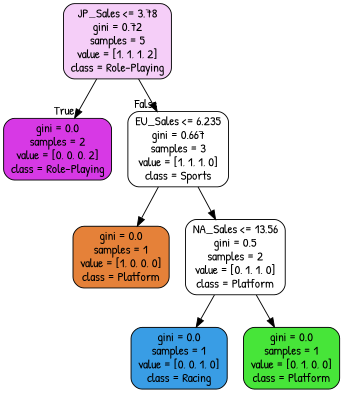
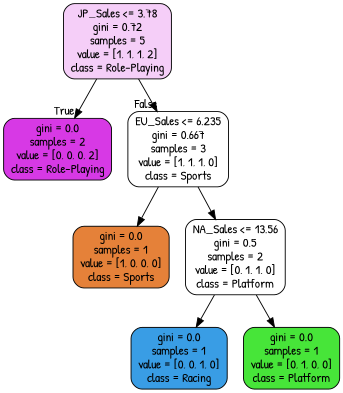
node "gini = 0.0 samples = 1 value = [1, 0, 0, 0] class = Platform": label "gini = 0.0 samples = 1 value = [1, 0, 0, 0] class = Platform" -> "gini = 0.0 samples = 1 value = [1, 0, 0, 0] class = Sports"
